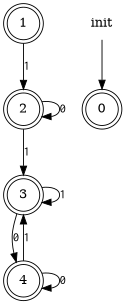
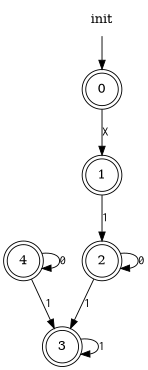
edge "0" -> "1": added, label "X"
edge "3" -> "4": removed, label "0"
